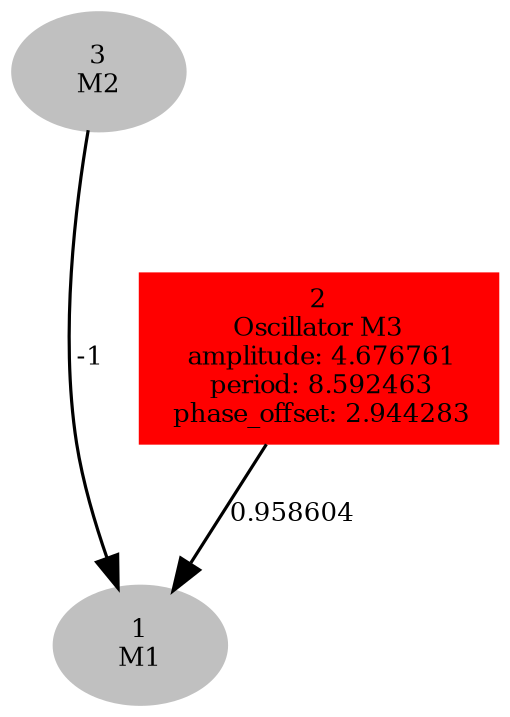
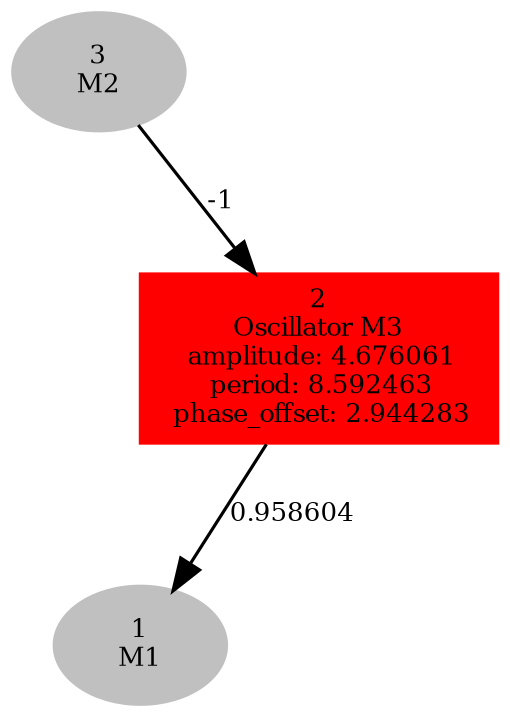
edge "3" -> "1": now "3" -> "2"
node "2": text "amplitude: 4.676761" -> "amplitude: 4.676061"
